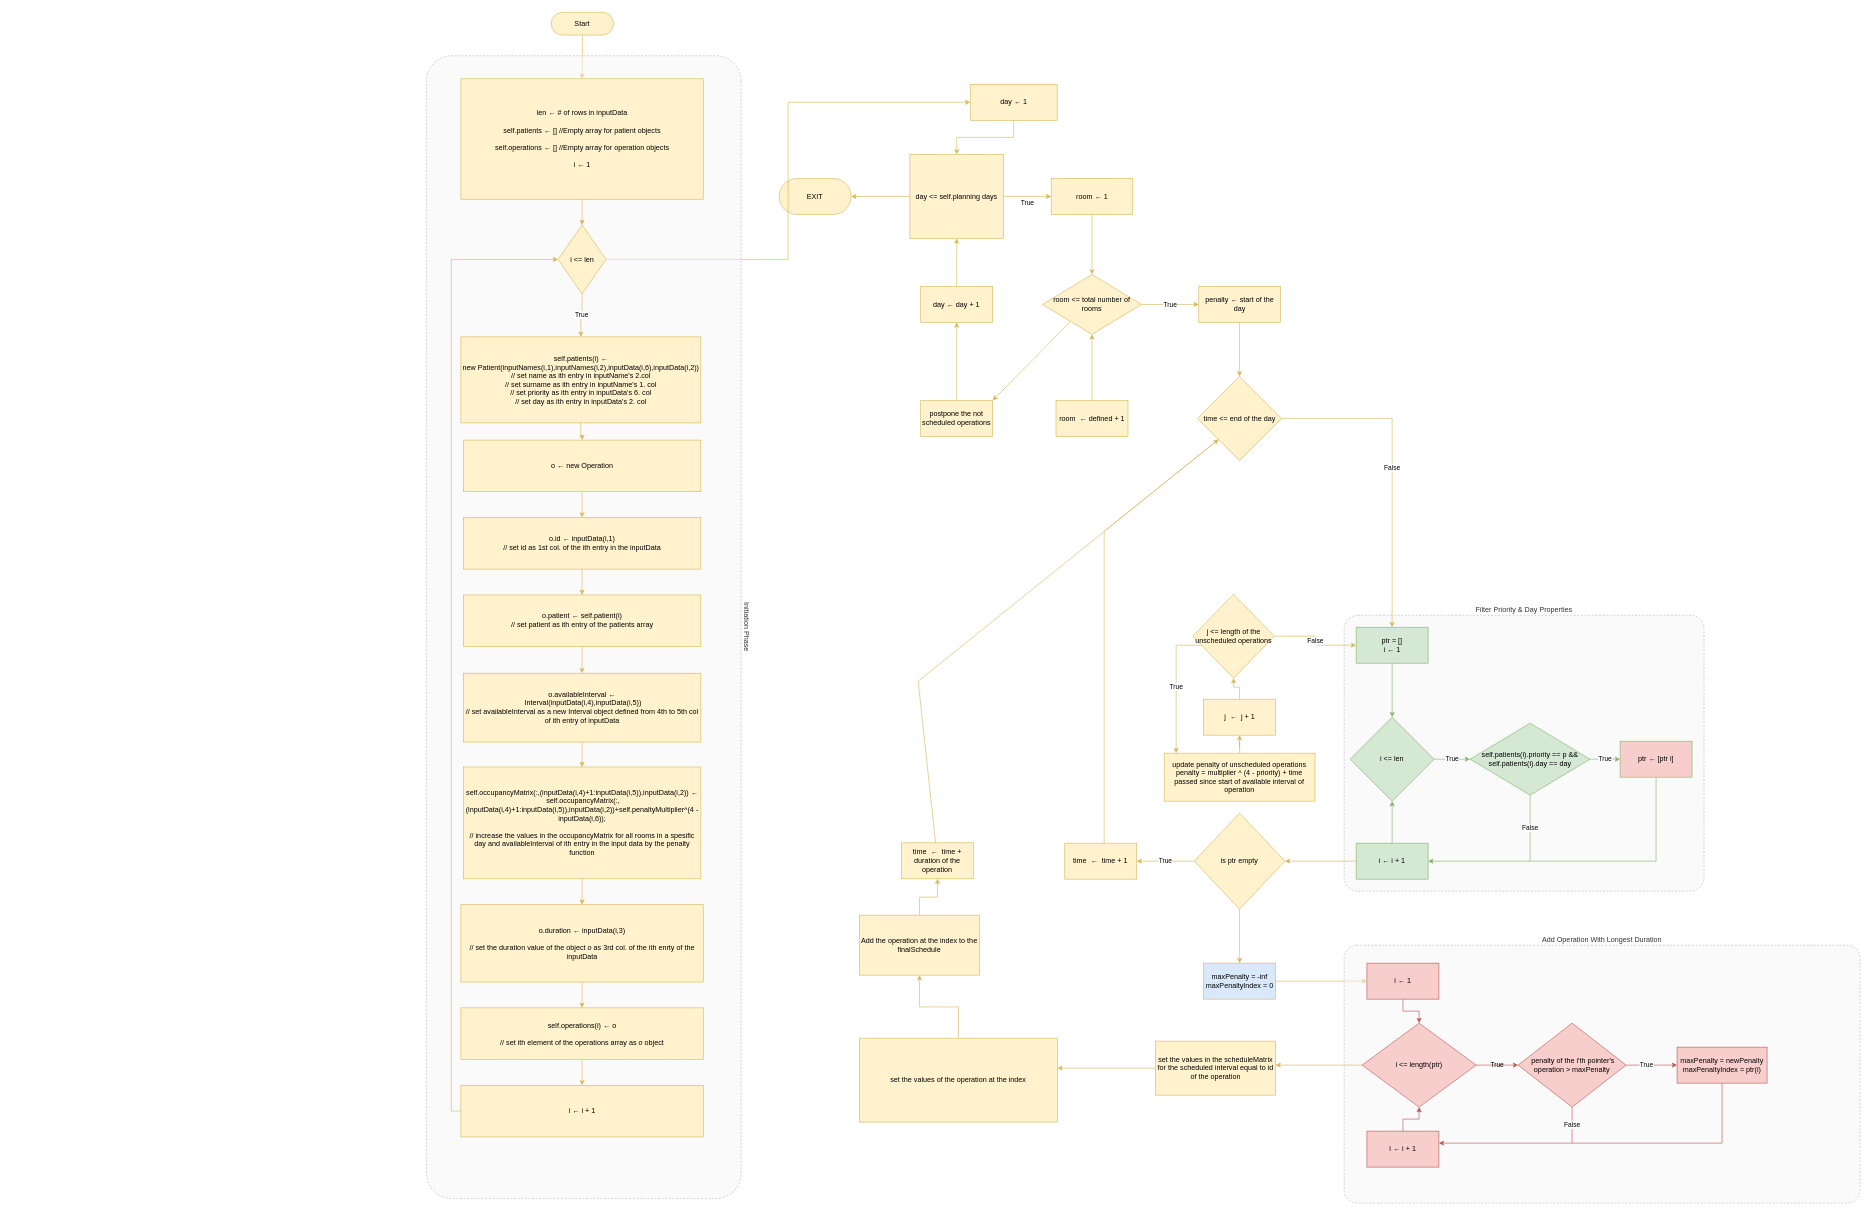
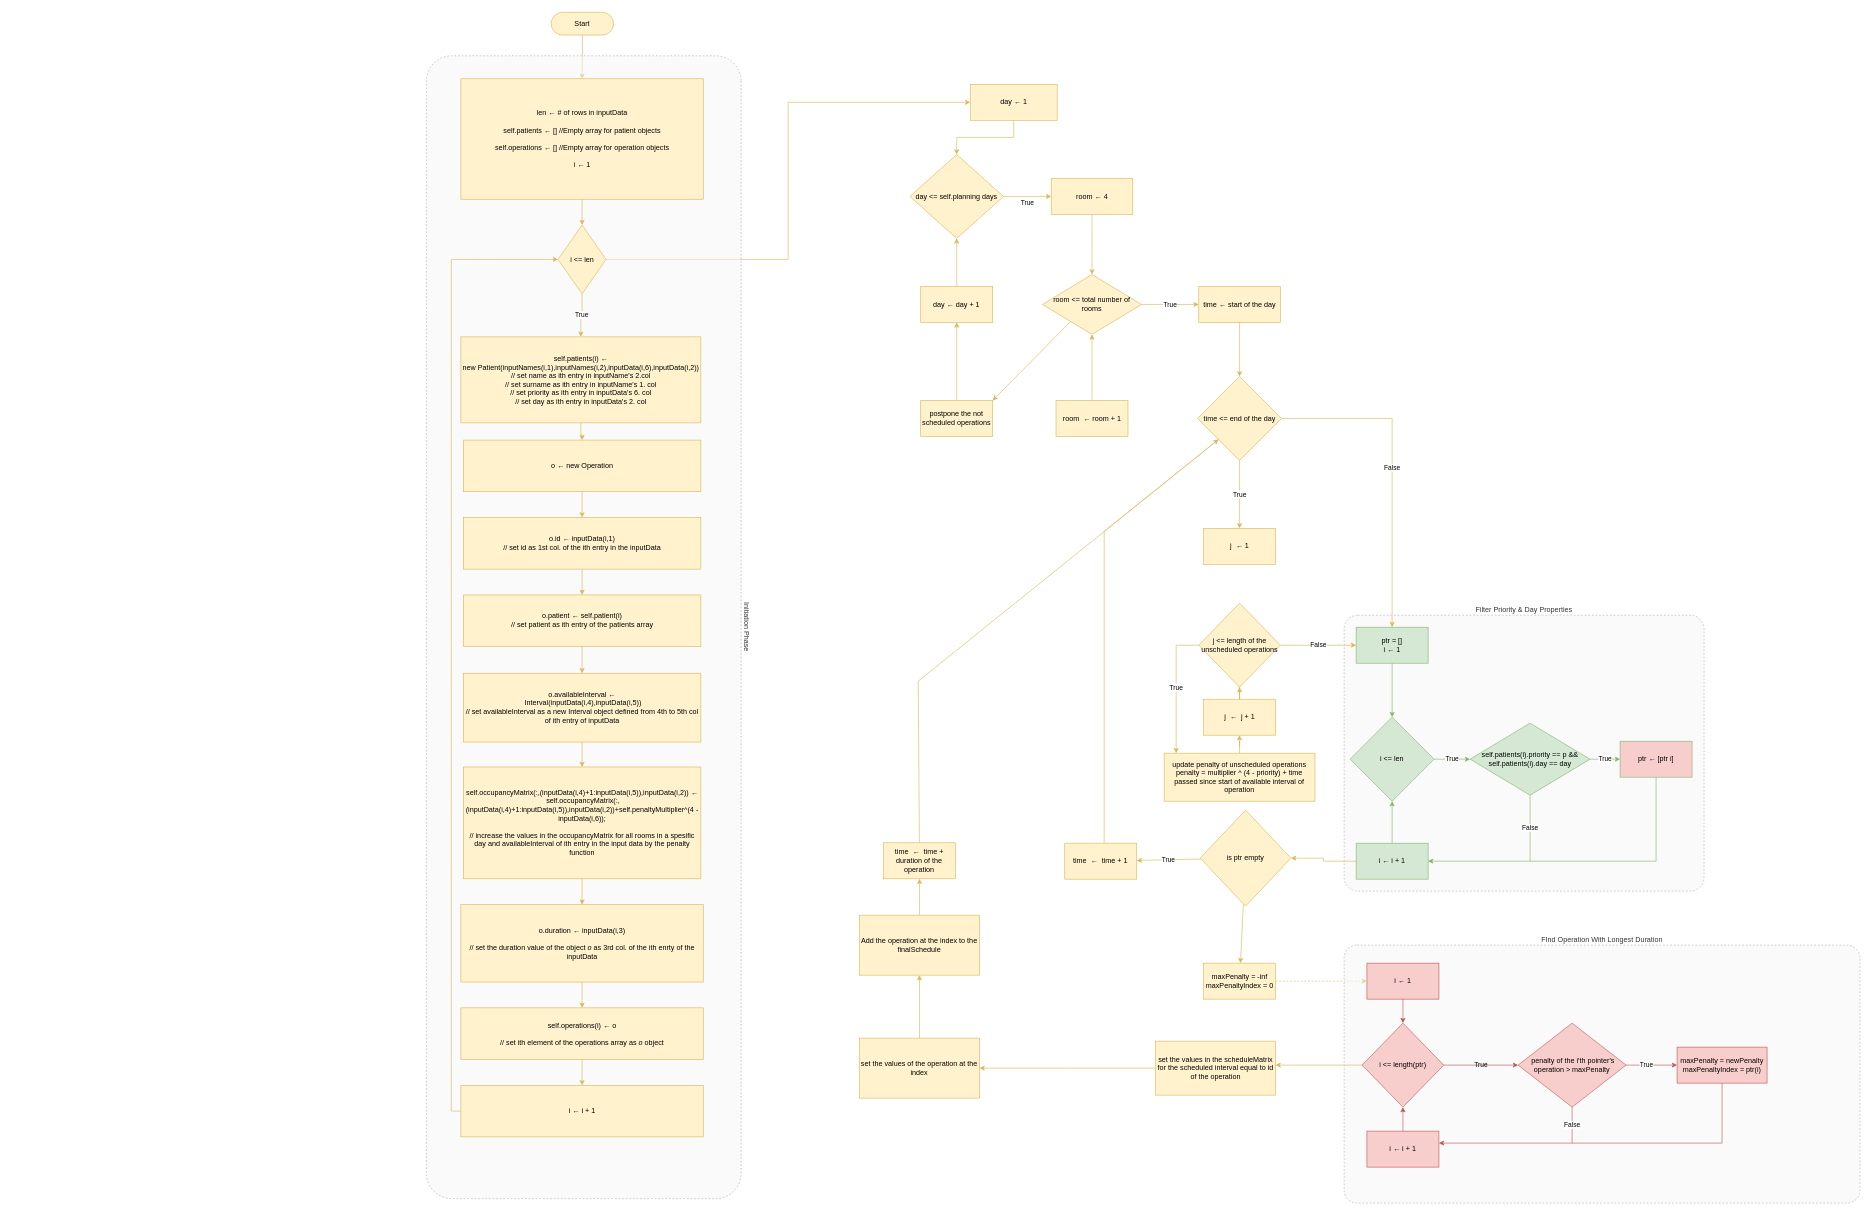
node "EXIT": removed
edge "day <= self.planning days" -> "EXIT": removed
node "day <= self.planning days": shape rectangle -> diamond
node "room ← 1": label "room ← 1" -> "room ← 4"
node "penalty ← start of the day": label "penalty ← start of the day" -> "time ← start of the day"
node "room ← defined + 1": label "room ← defined + 1" -> "room ← room + 1"
edge "time <= end of the day" -> "j ← 1": added, label "True"
node "j ← 1": added
node "j <= length of the unscheduled operations": moved (1234, 636) -> (1240, 645)
node "time ← time + duration of the operation": moved (938, 861) -> (920, 861)
node "is ptr empty": moved (1240, 861) -> (1246, 858)
node "Add Operation With Longest Duration": label "Add Operation With Longest Duration" -> "FInd Operation With Longest Duration"
node "maxPenalty = -inf maxPenaltyIndex = 0": fillcolor #dae8fc -> #fff2cc
edge "maxPenalty = -inf maxPenaltyIndex = 0" -> "i ← 1": style solid -> dashed
node "i <= length(ptr)": size 114x84 -> 82x84
node "set the values of the operation at the index": size 198x84 -> 120x60
